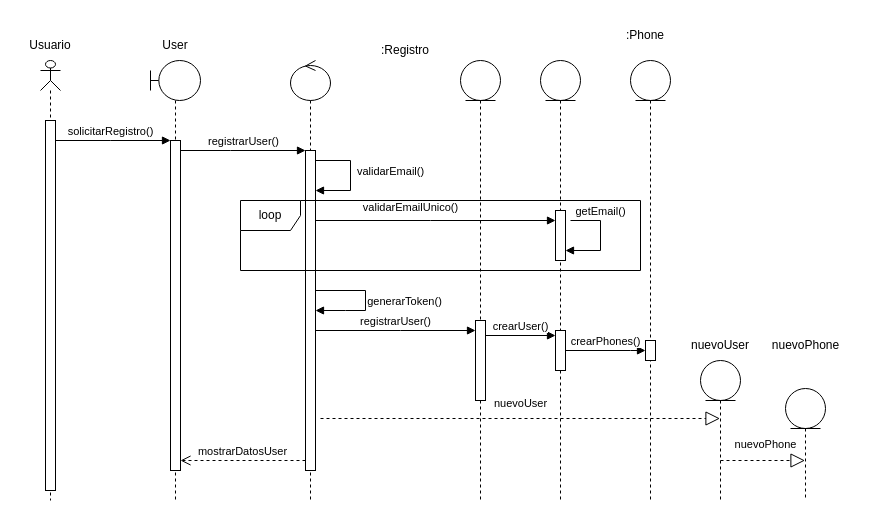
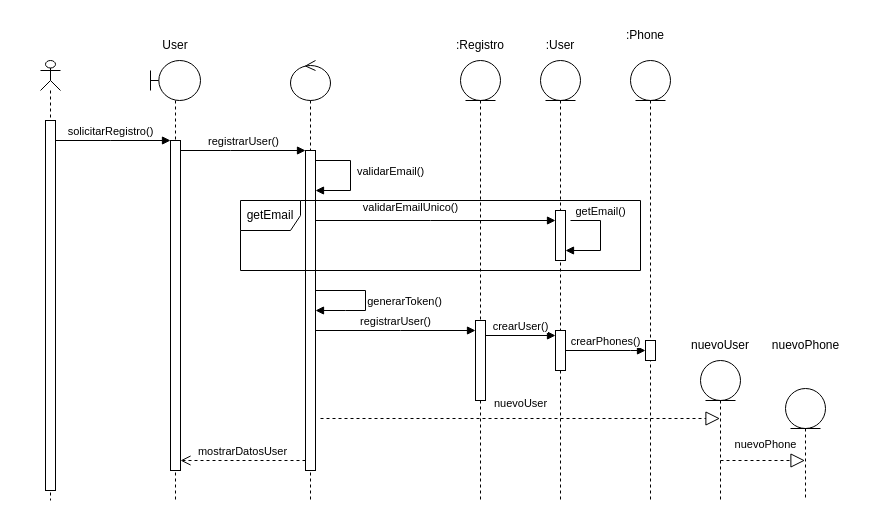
node "Usuario": removed
node ":User": added
node ":Registro": moved (406, 51) -> (481, 46)
node "loop": label "loop" -> "getEmail"
